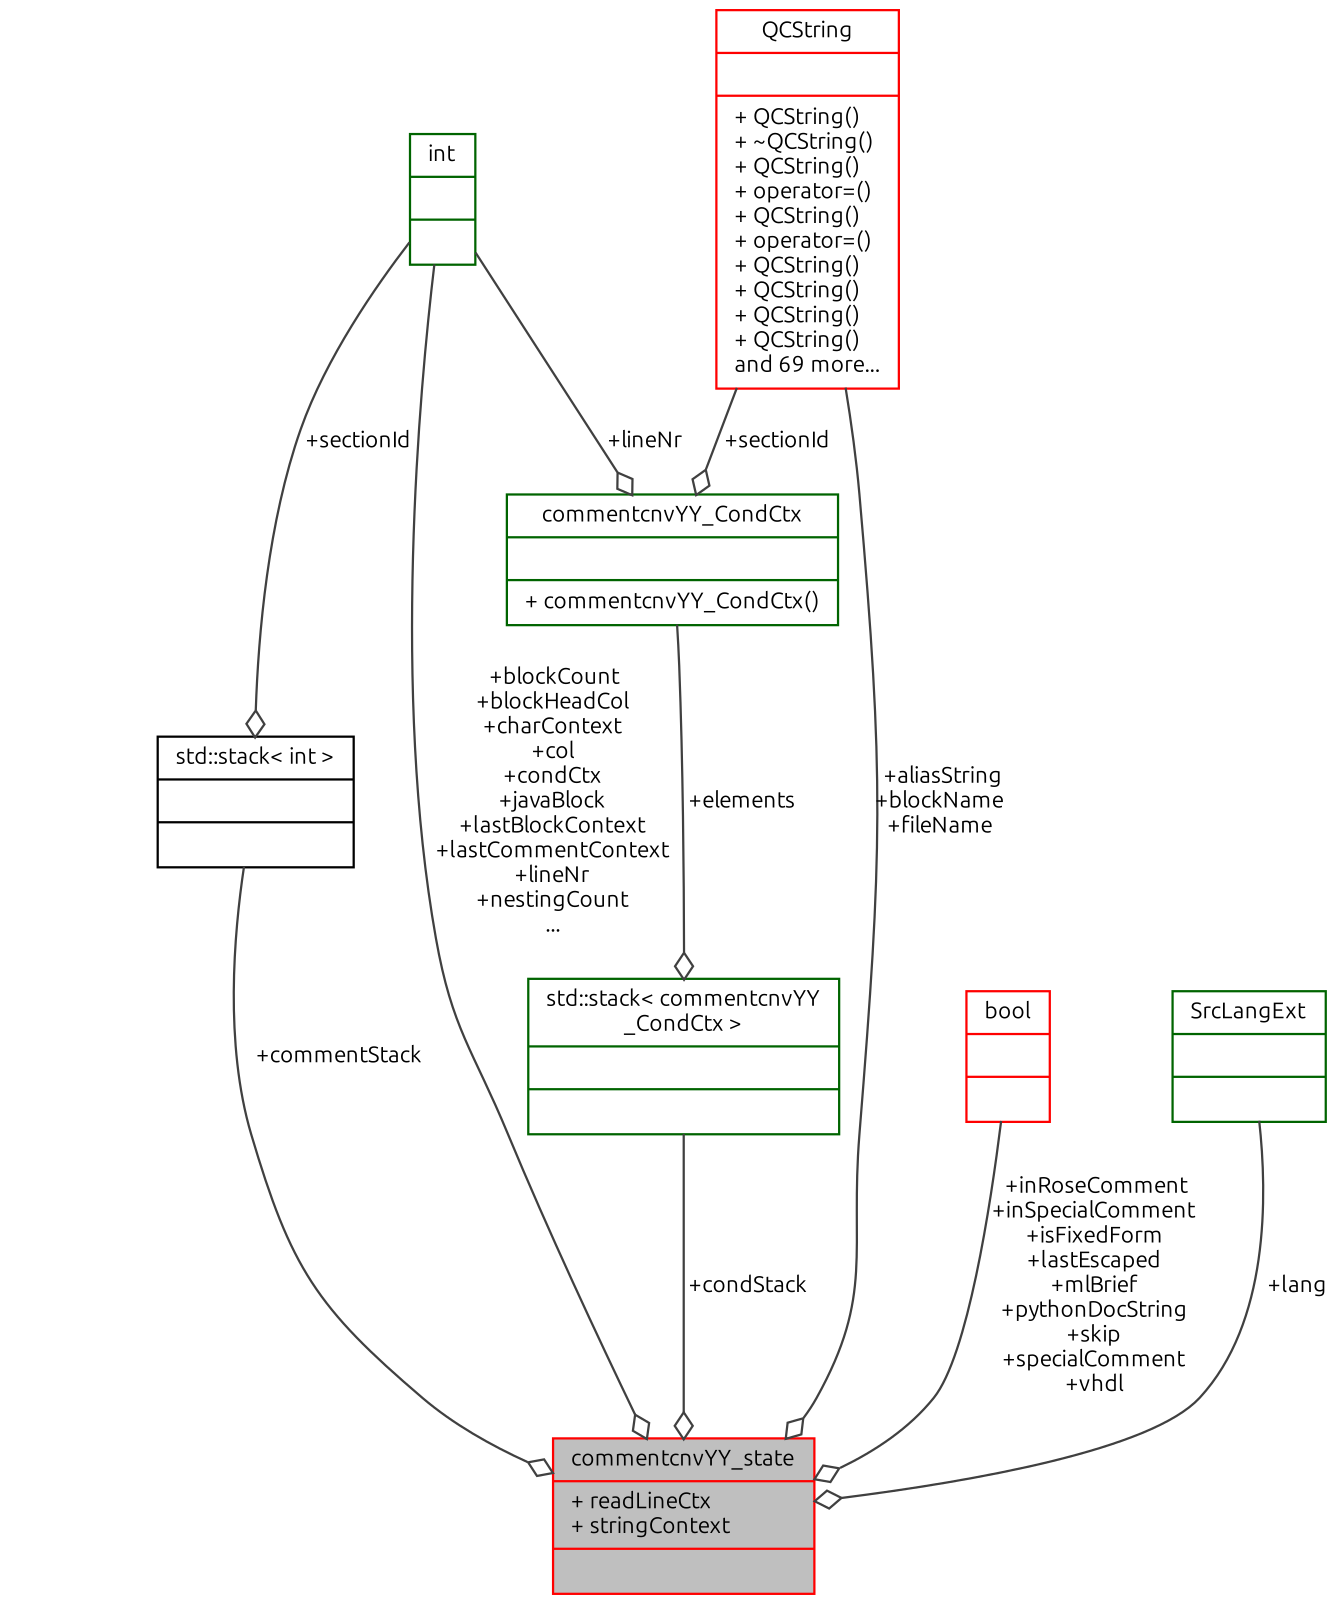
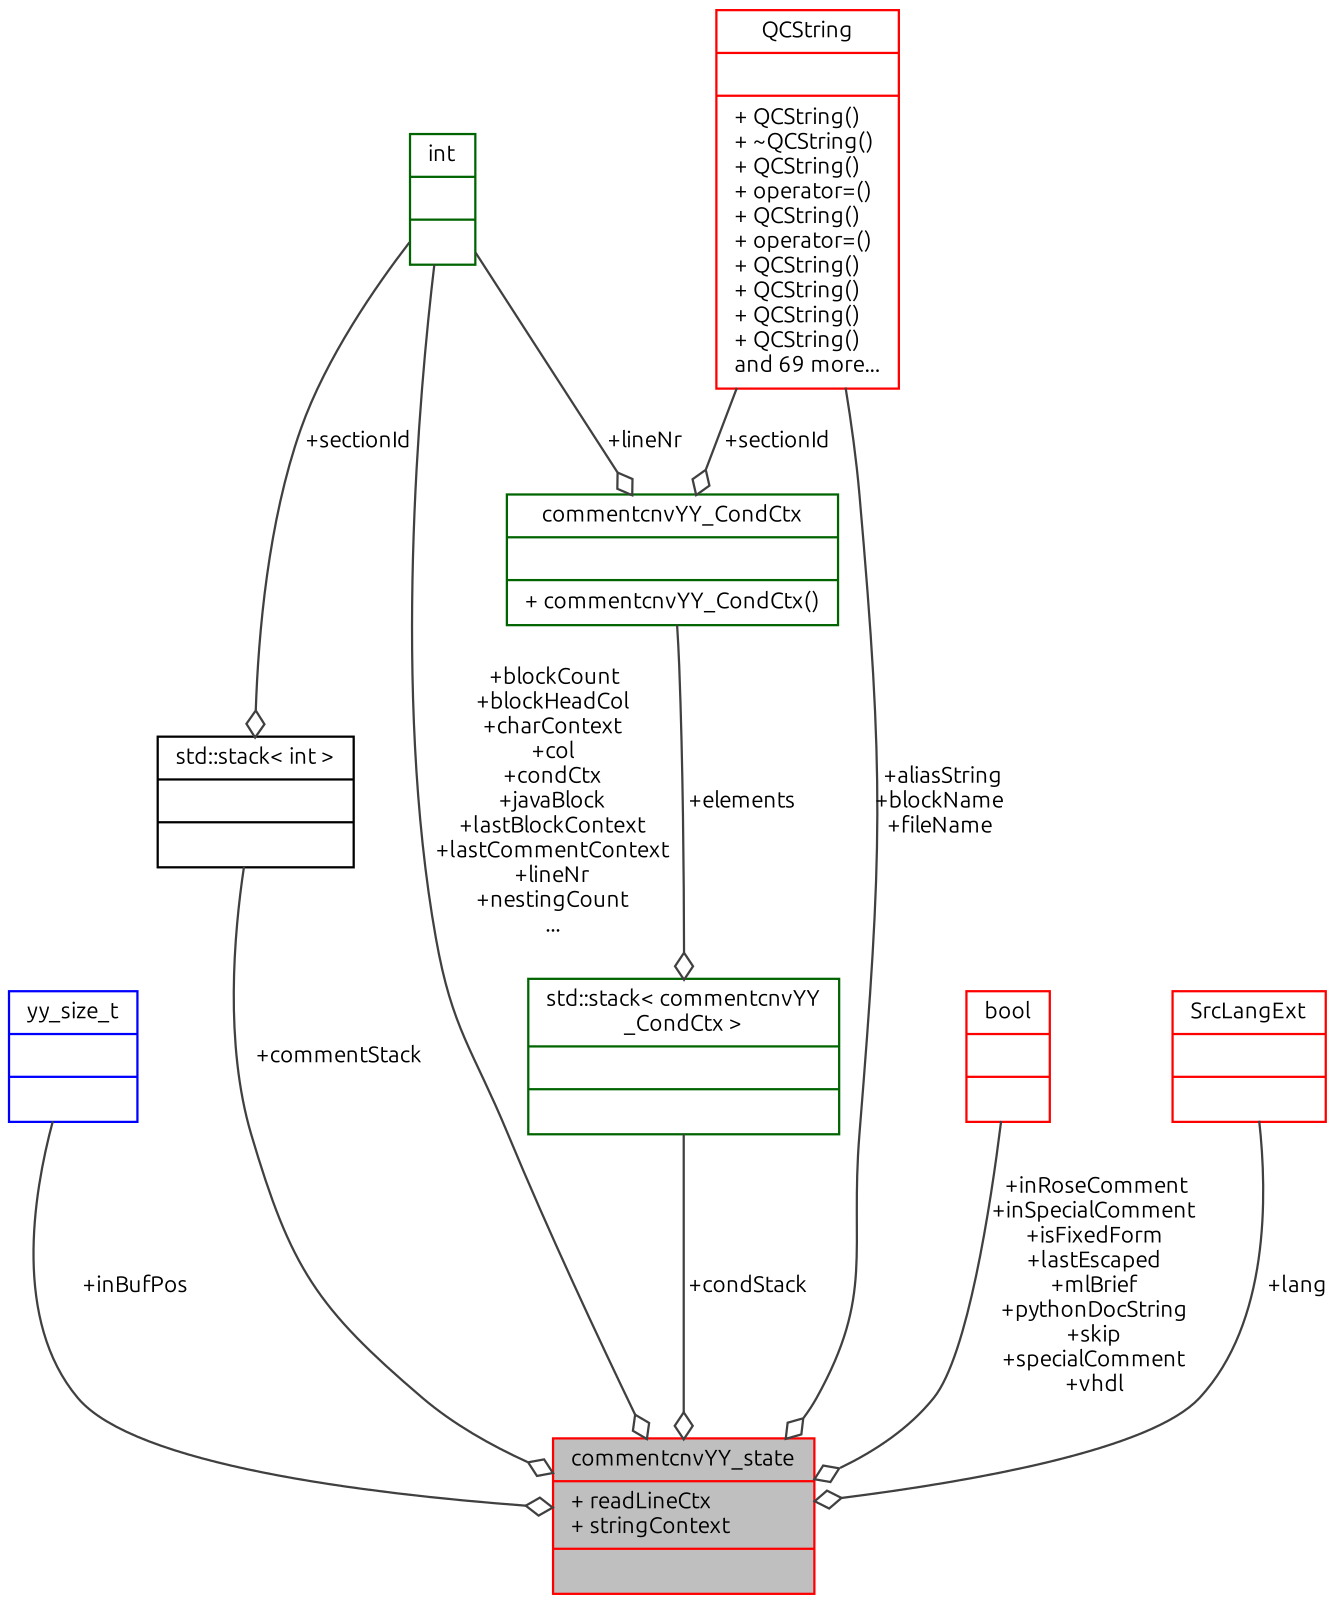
node "yy_size_t": added
node "SrcLangExt": color darkgreen -> red
